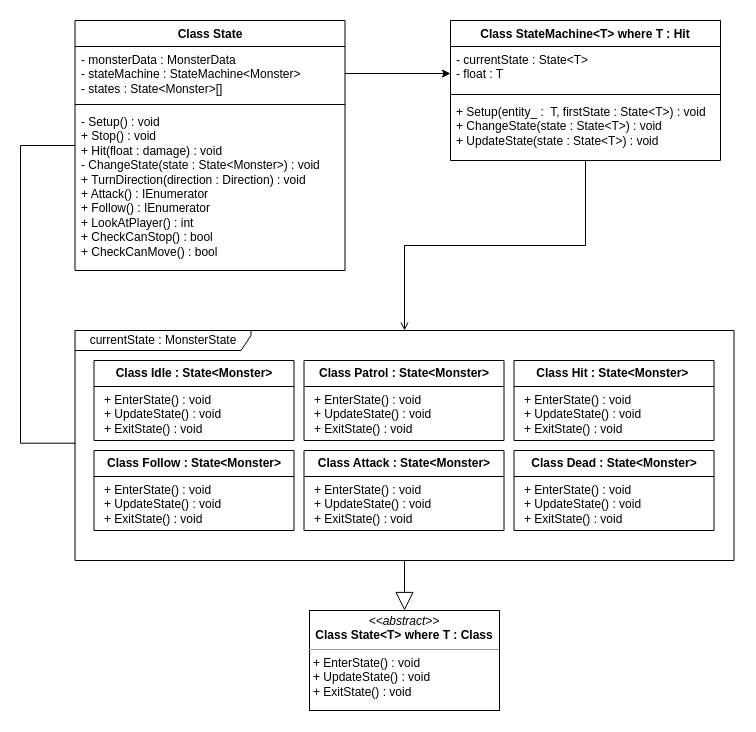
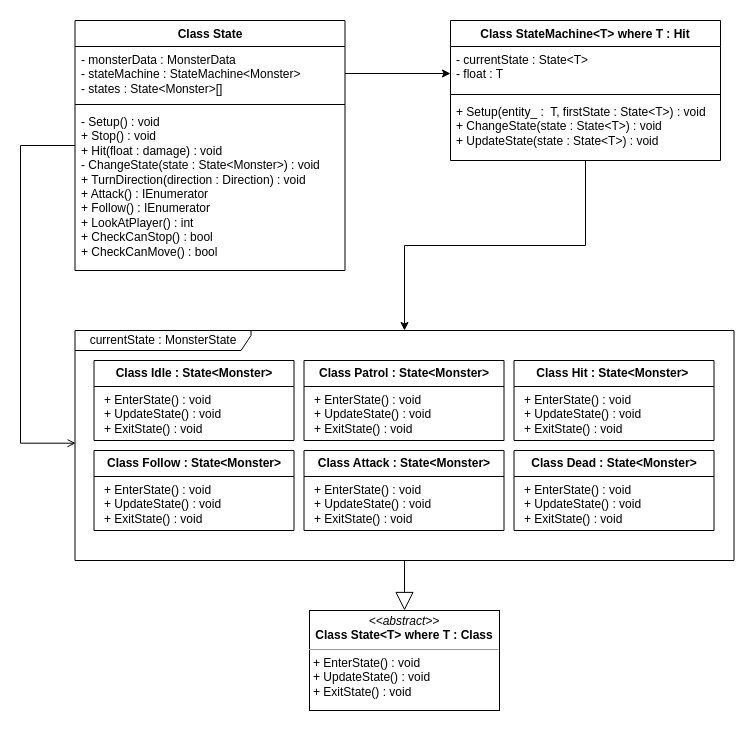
edge "Class StateMachine<T> where T : Hit" -> "currentState : MonsterState": arrowhead open -> classic
edge "Class State" -- "currentState : MonsterState": arrowhead none -> open
